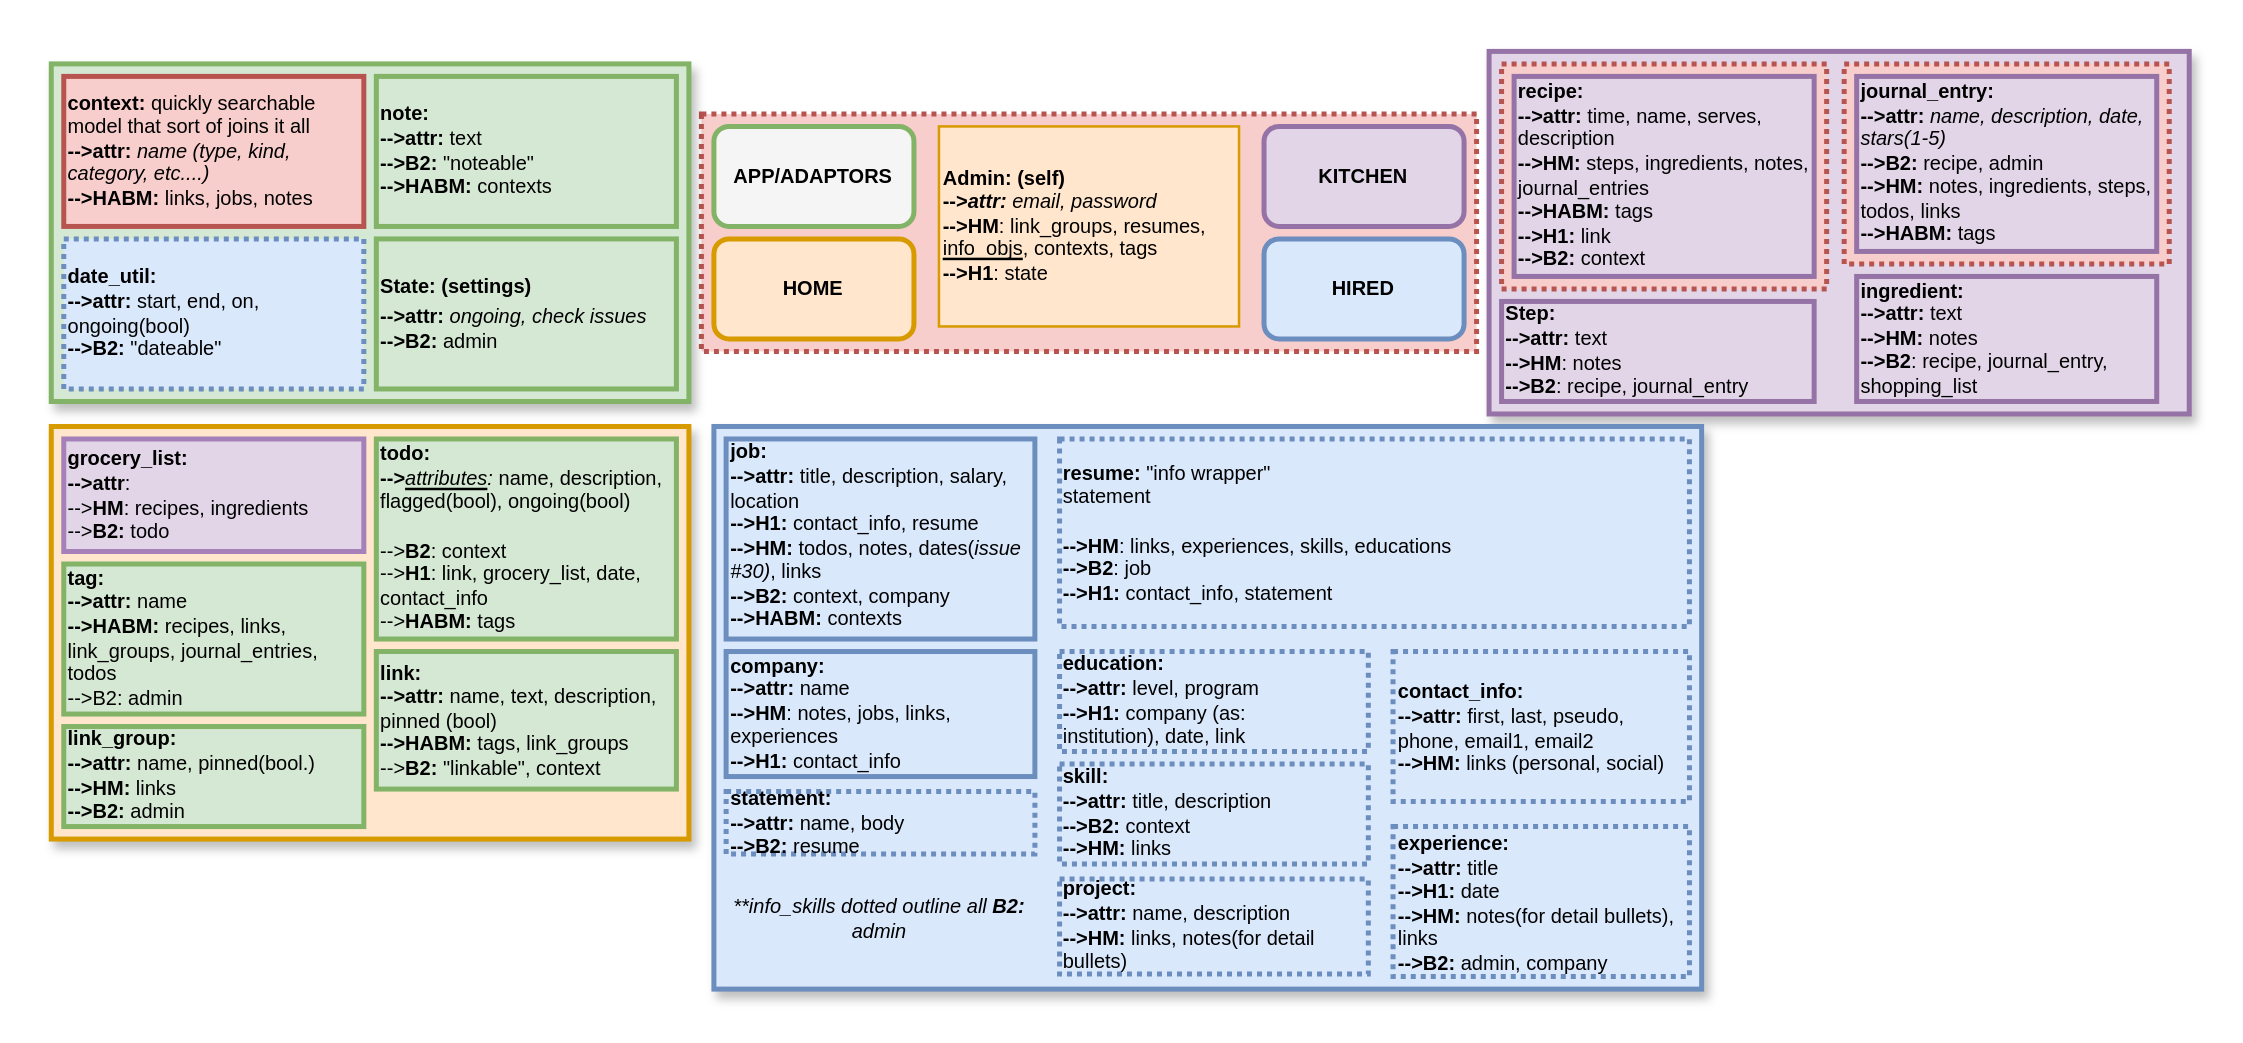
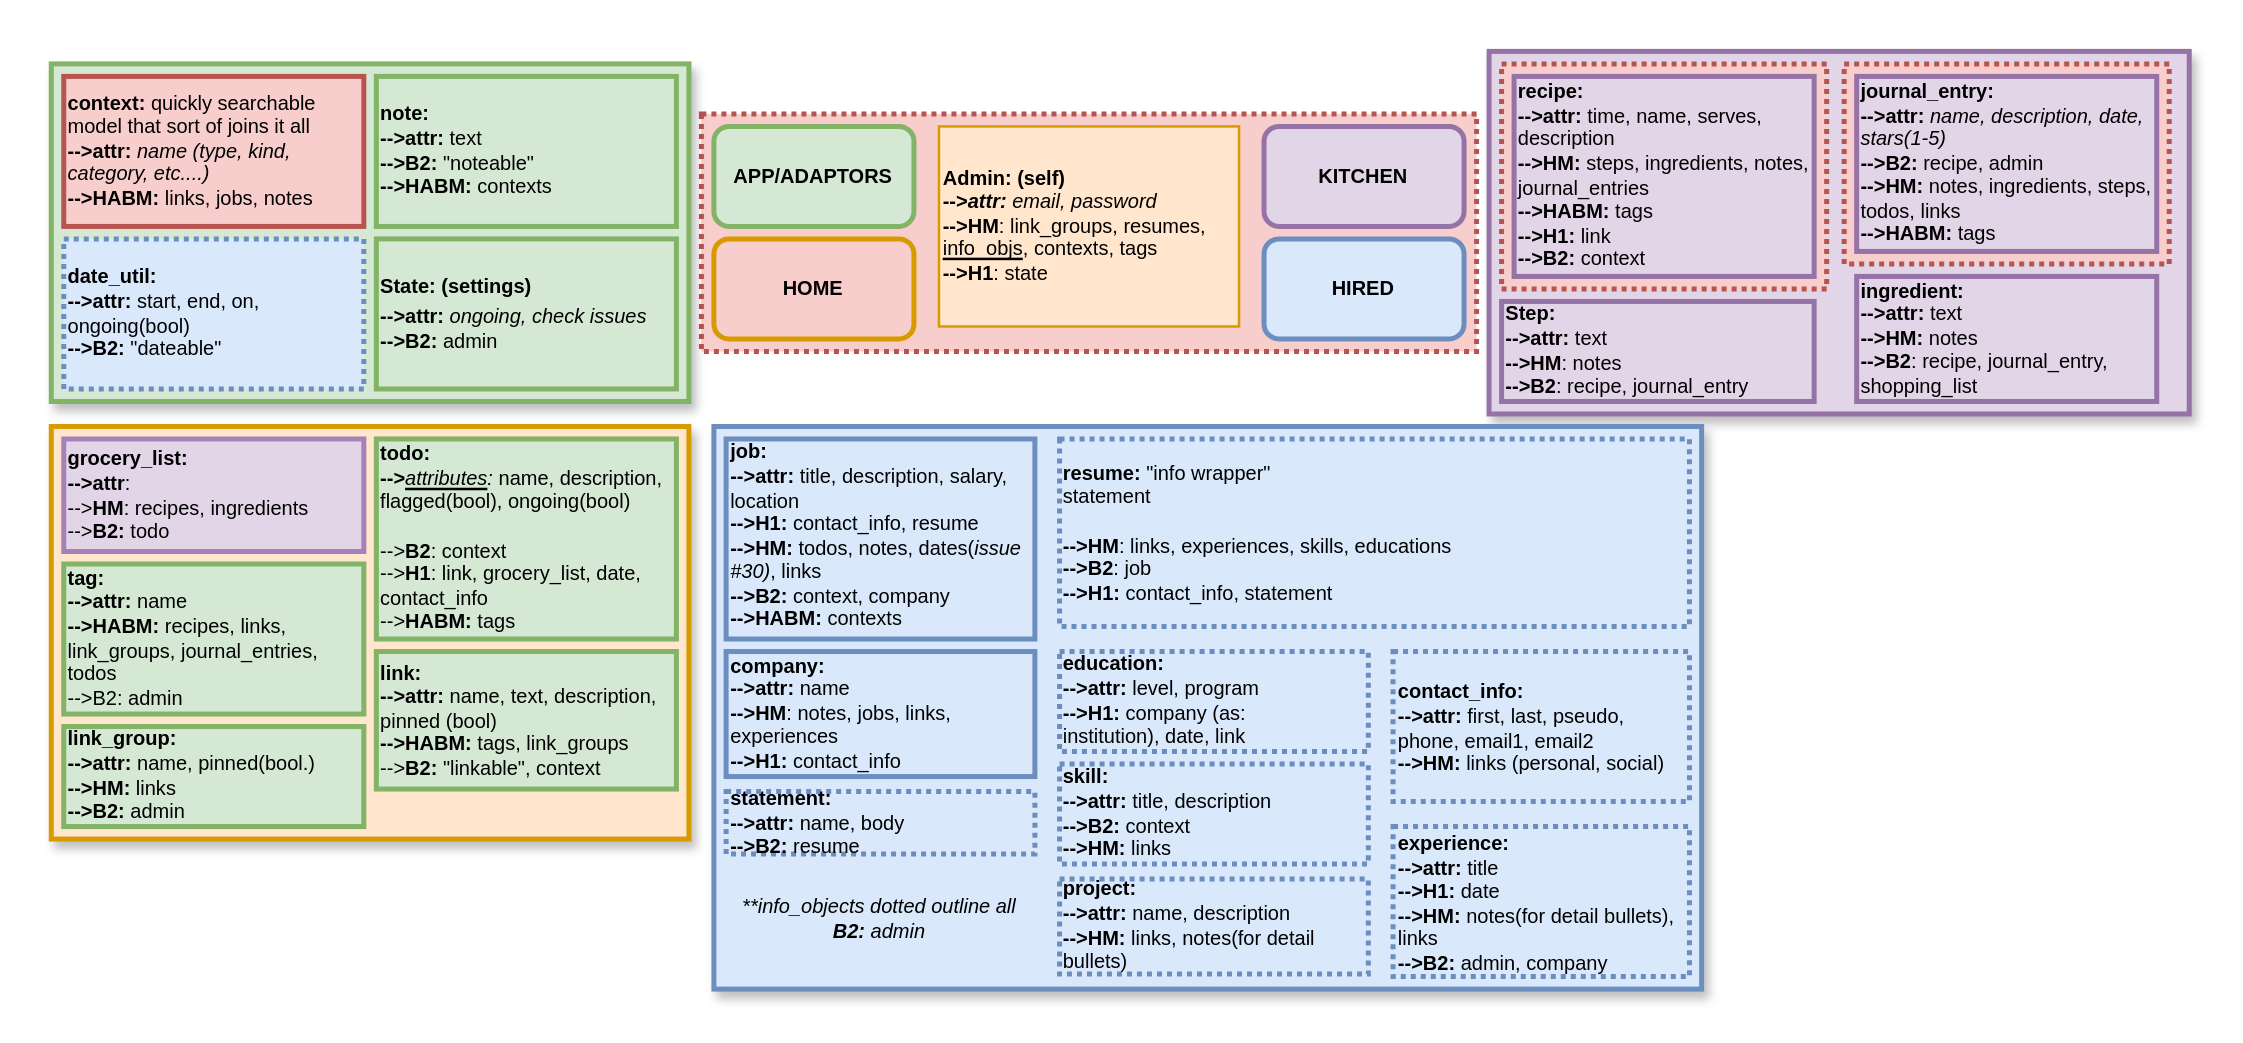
node "APP/ADAPTORS": fillcolor #f5f5f5 -> #d5e8d4
node "HOME": fillcolor #ffe6cc -> #f8cecc
node "**info_skills dotted outline all B2: admin": label "**info_skills dotted outline all B2: admin" -> "**info_objects dotted outline all B2: admin"
